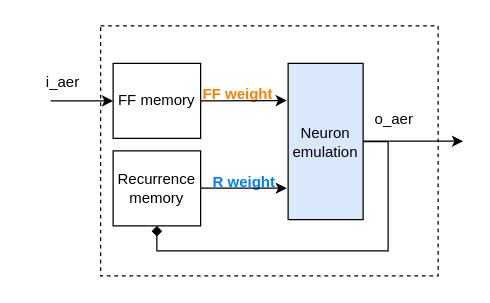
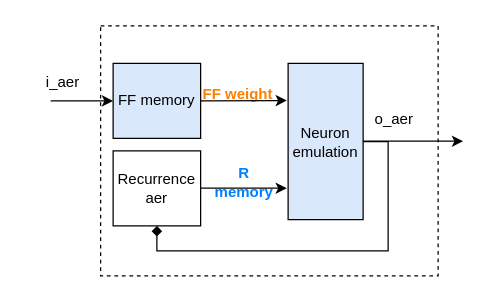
node "FF memory": fillcolor #ffffff -> #dae8fc
node "R weight": label "R weight" -> "R memory"
node "Recurrence memory": label "Recurrence memory" -> "Recurrence aer"
